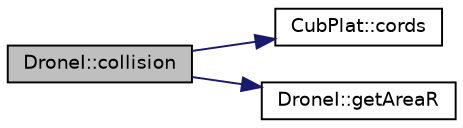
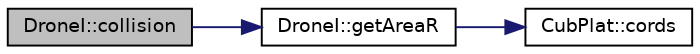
edge "DroneI::collision" -> "CubPlat::cords": now "DroneI::getAreaR" -> "CubPlat::cords"
